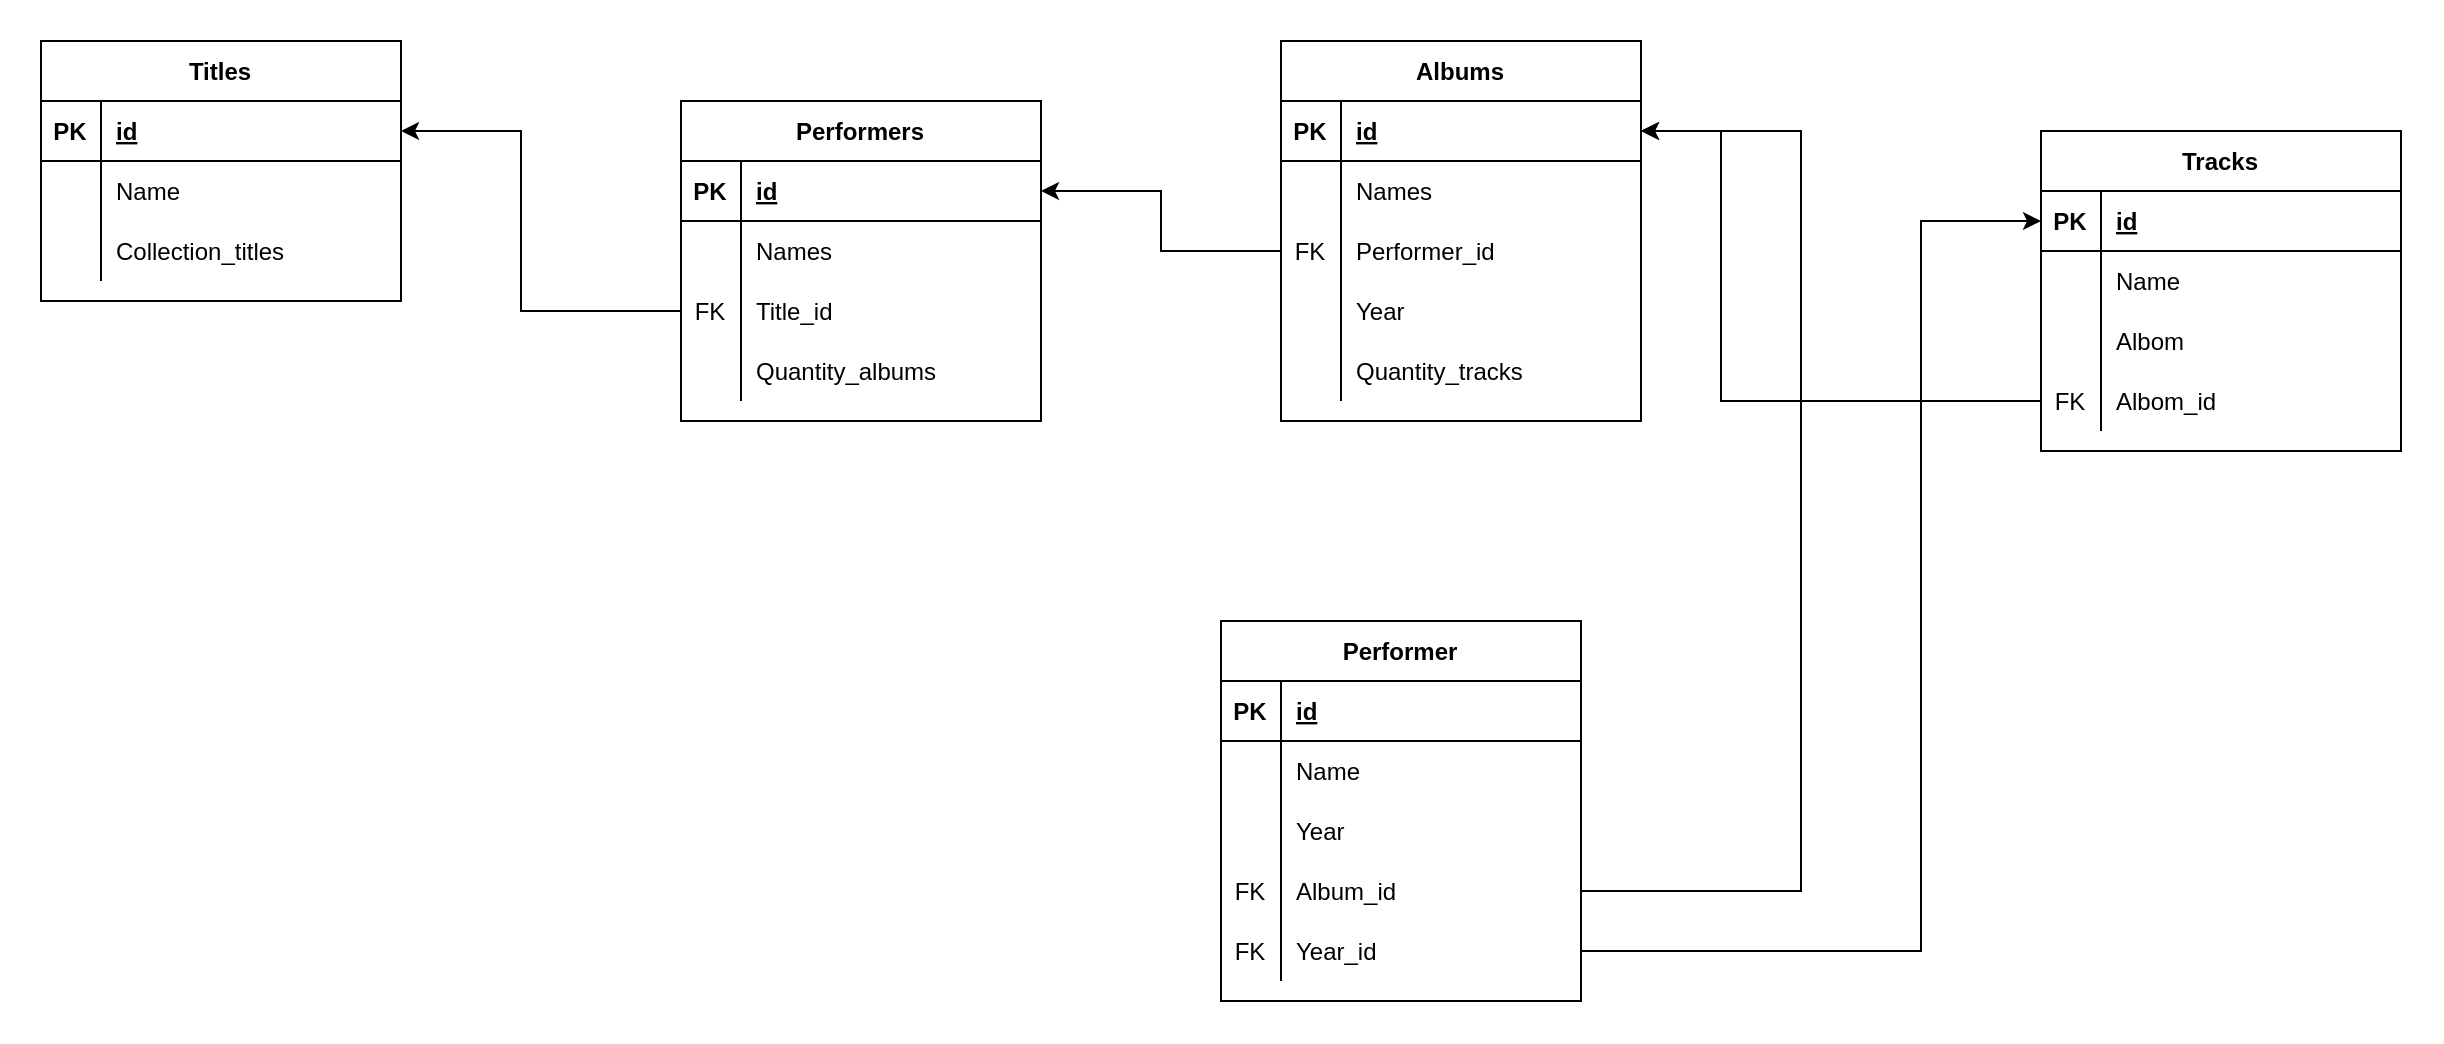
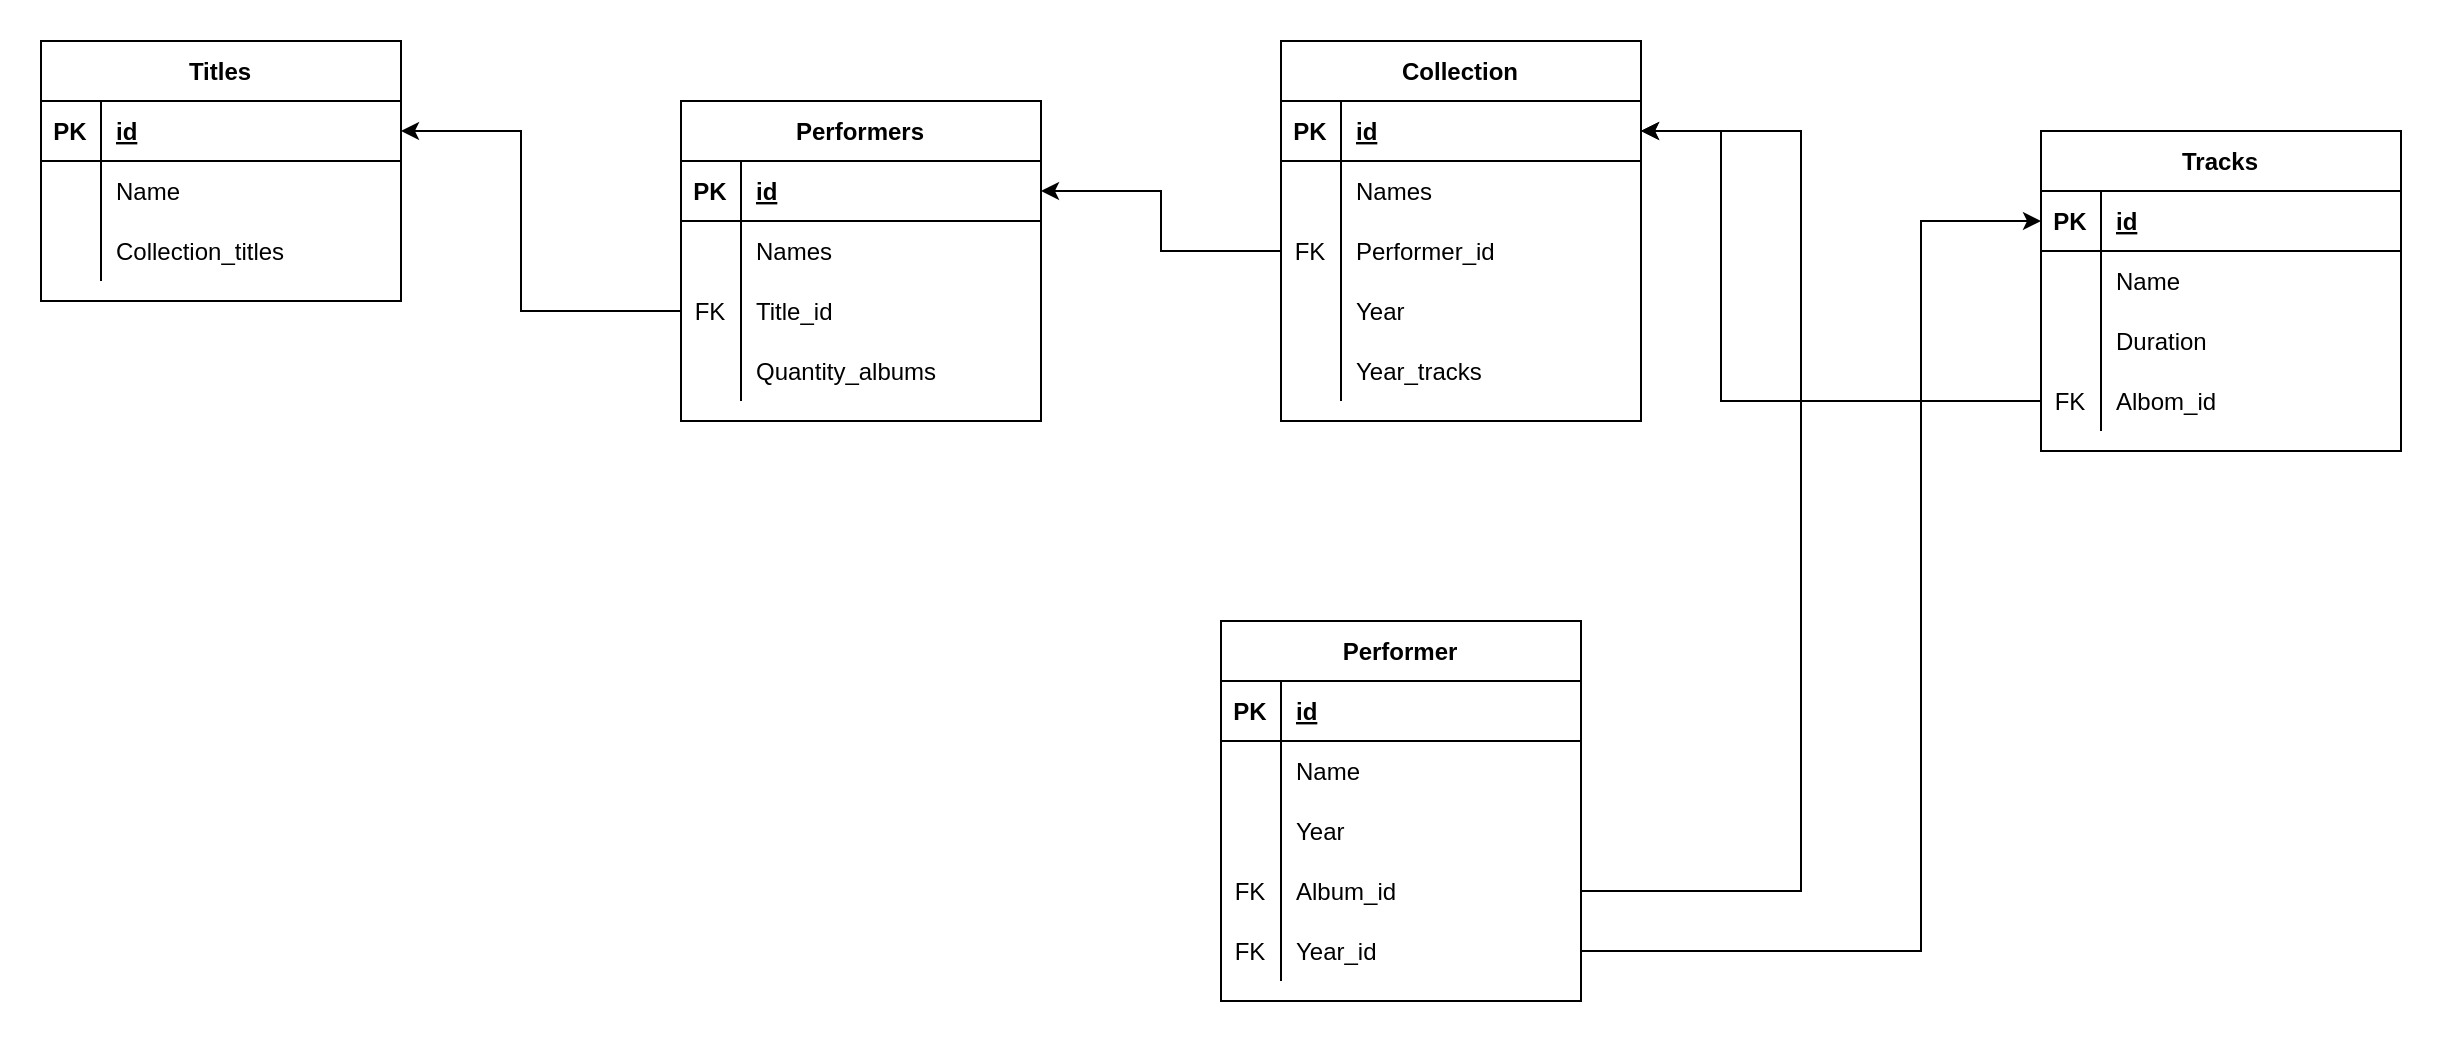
node "Albums": label "Albums" -> "Collection"
node "Albom": label "Albom" -> "Duration"
node "Quantity_tracks": label "Quantity_tracks" -> "Year_tracks"
